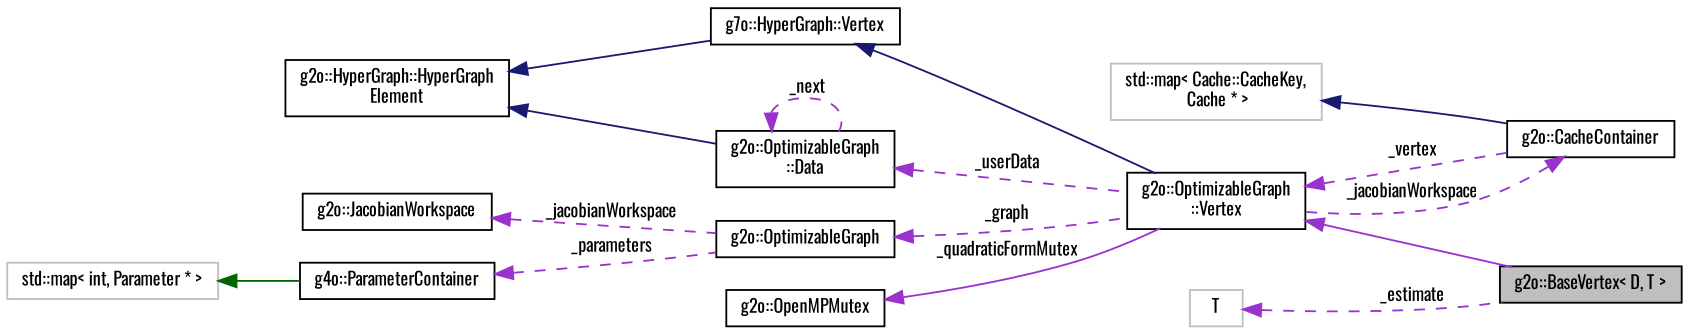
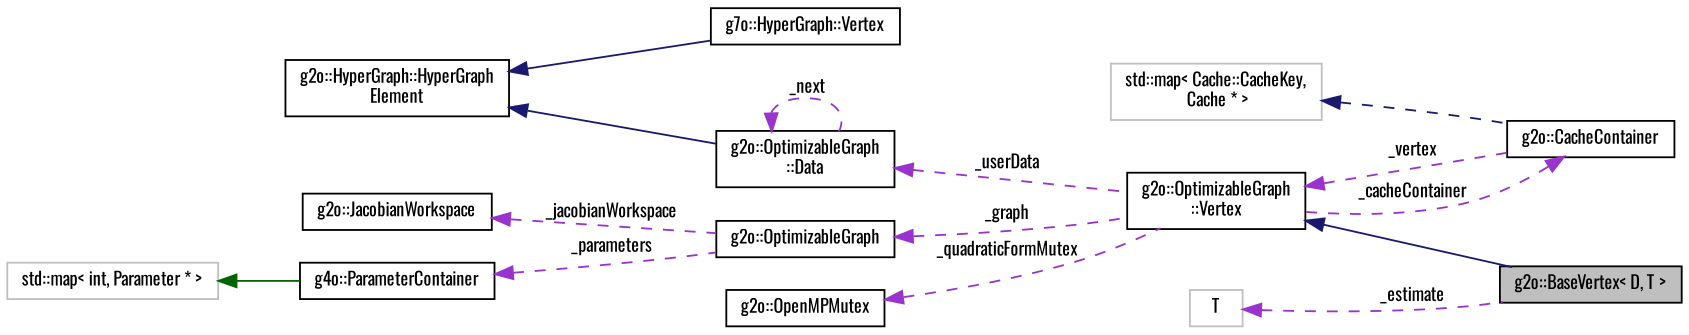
edge "g2o::OptimizableGraph ::Vertex" -> "g7o::HyperGraph::Vertex": removed
edge "g2o::CacheContainer" -> "std::map< Cache::CacheKey, Cache * >": style solid -> dashed
edge "g2o::OptimizableGraph ::Vertex" -> "g2o::CacheContainer": label " _jacobianWorkspace" -> " _cacheContainer"
edge "g2o::BaseVertex< D, T >" -> "g2o::OptimizableGraph ::Vertex": color darkorchid3 -> midnightblue
edge "g2o::OptimizableGraph ::Vertex" -> "g2o::OpenMPMutex": style solid -> dashed
